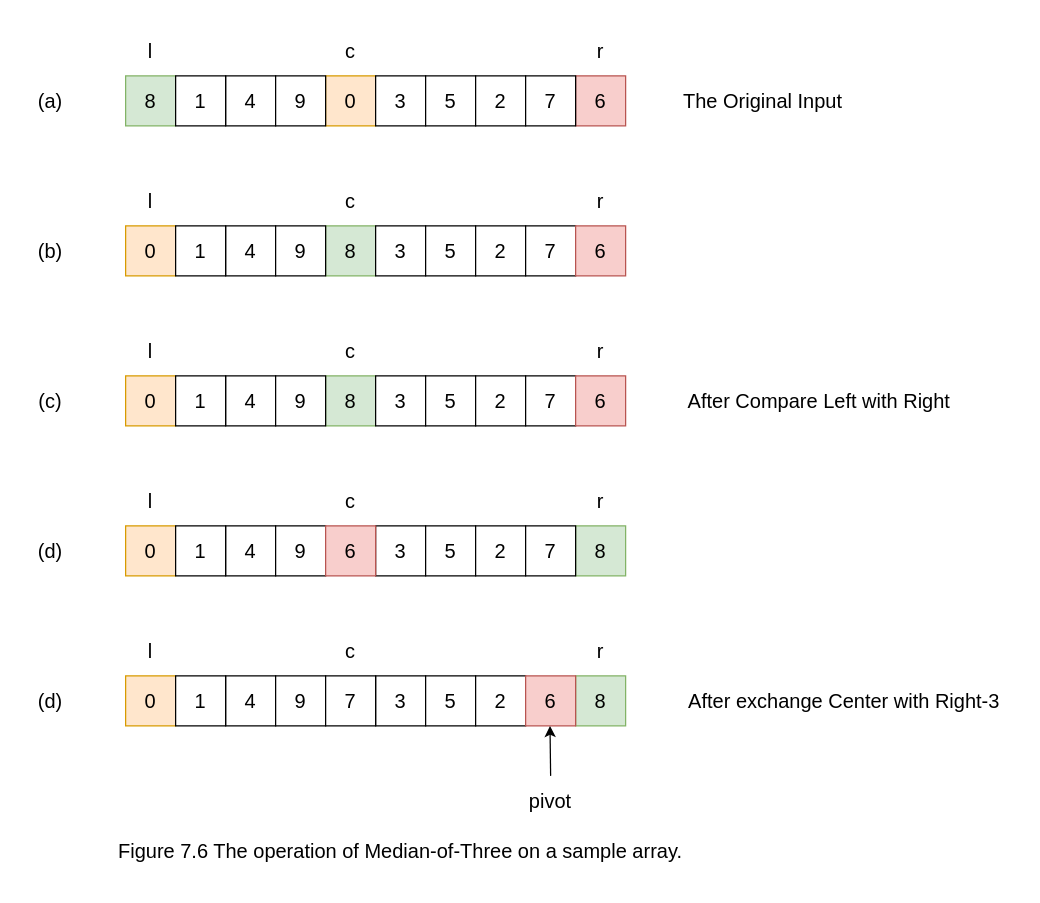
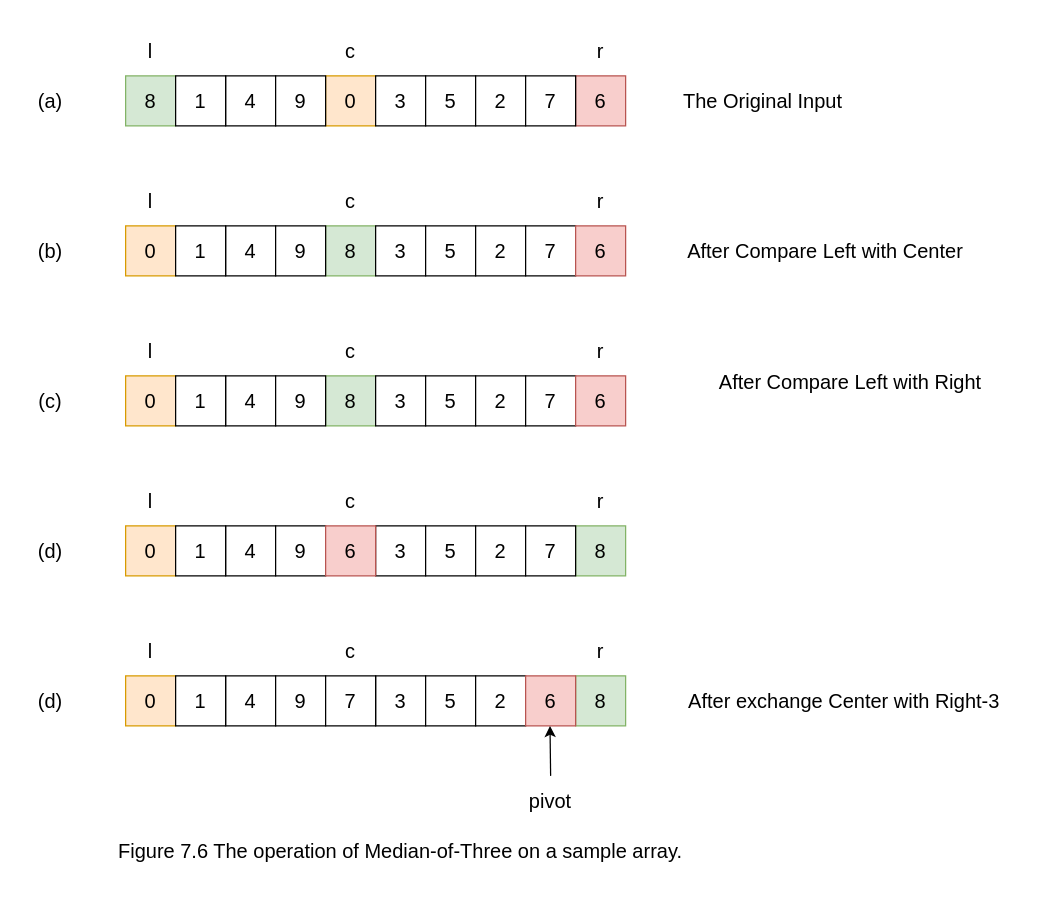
node "After Compare Left with Center": added
node "After Compare Left with Right": moved (819, 401) -> (851, 382)
